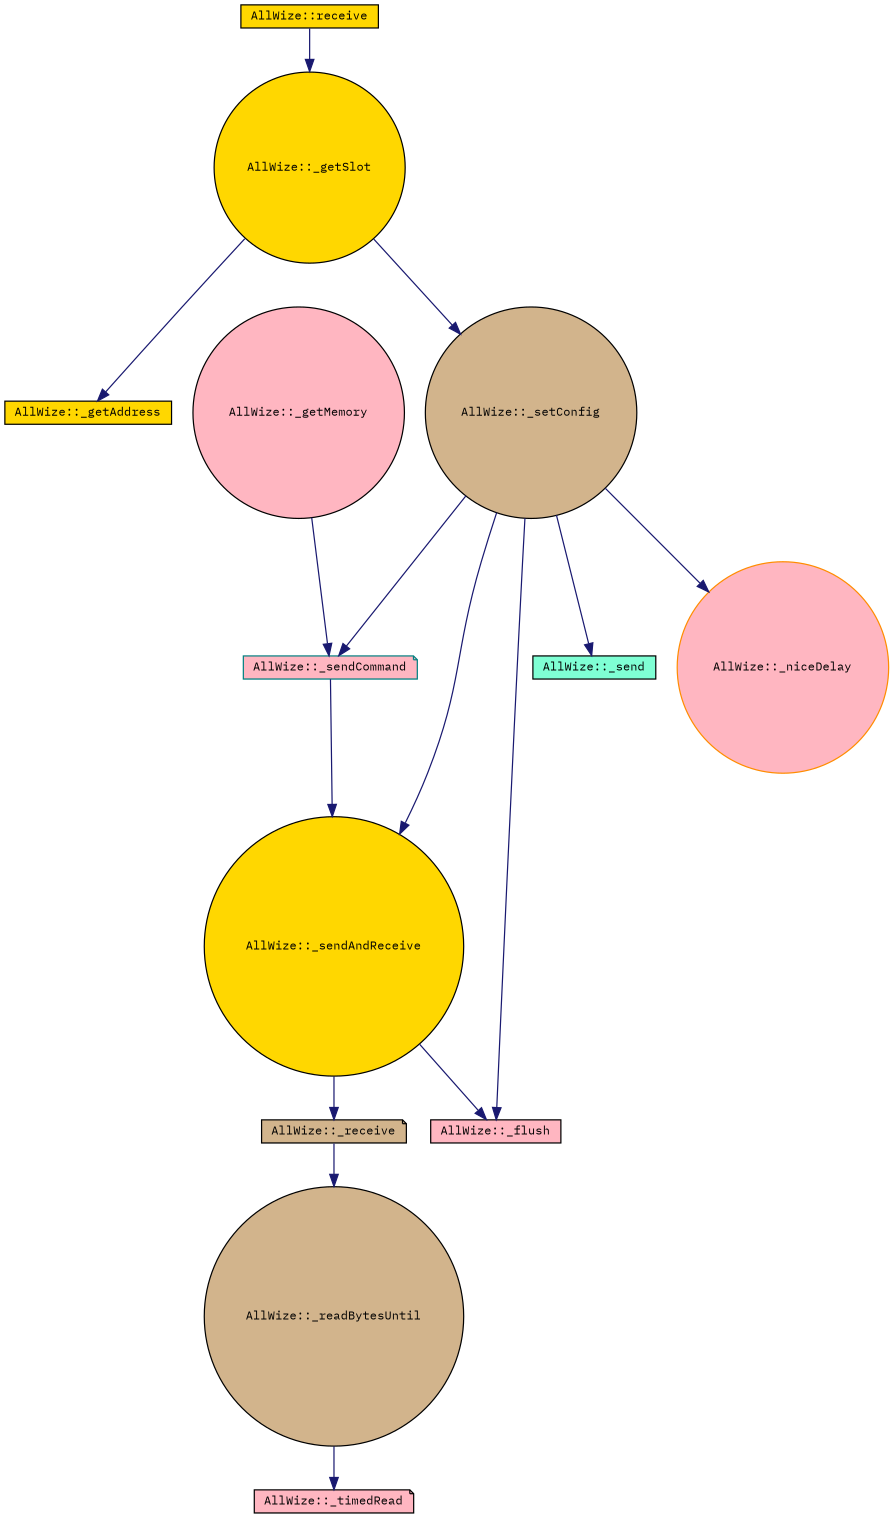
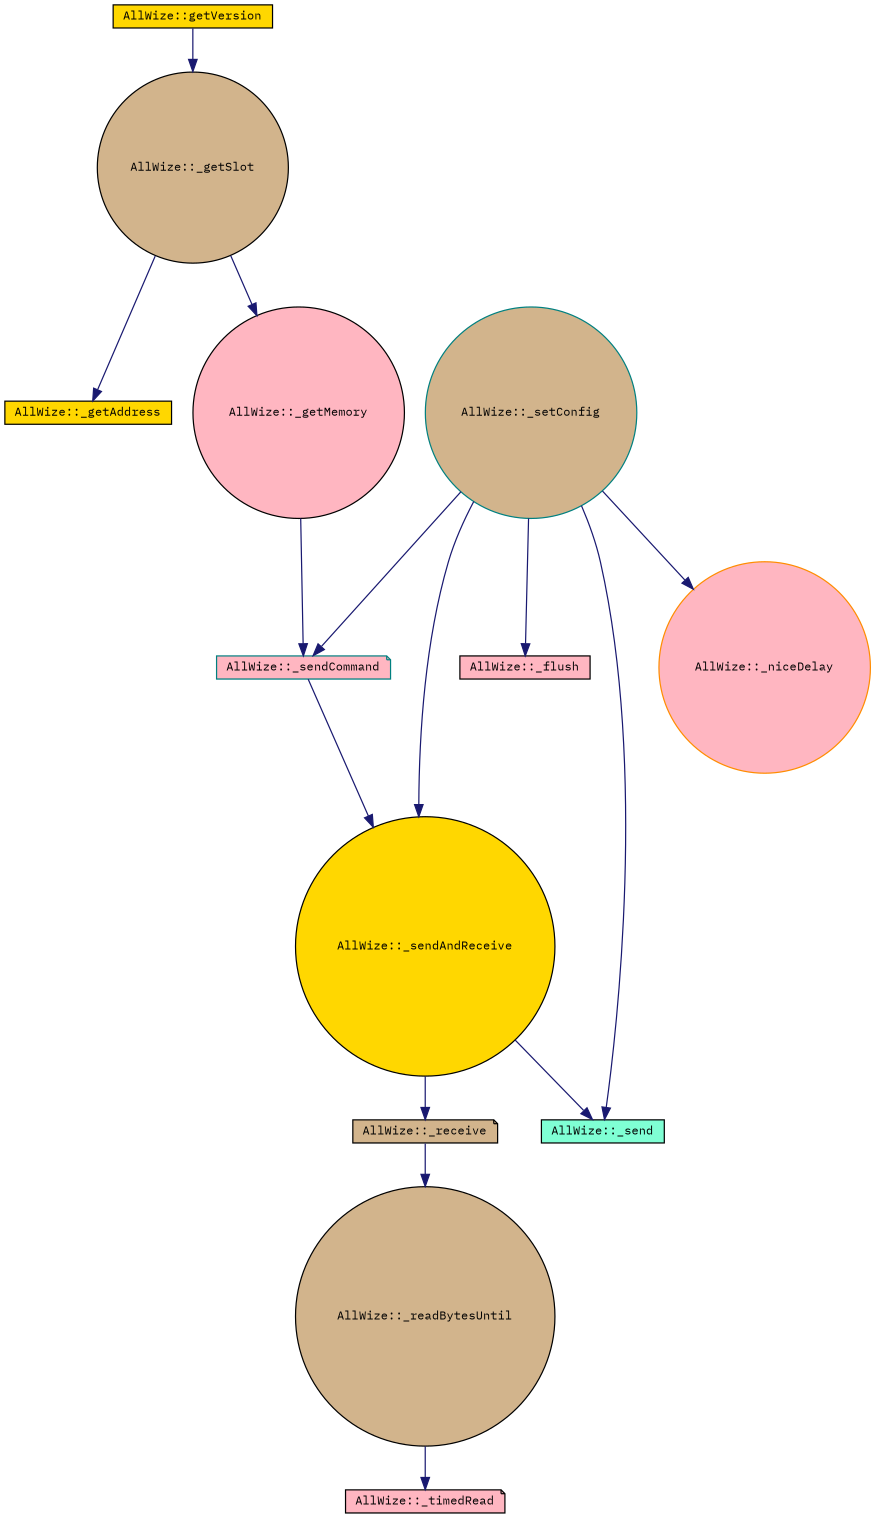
node "AllWize::receive": label "AllWize::receive" -> "AllWize::getVersion"
node "AllWize::_getSlot": fillcolor gold -> tan
edge "AllWize::_getSlot" -> "AllWize::_setConfig": now "AllWize::_getSlot" -> "AllWize::_getMemory"
node "AllWize::_setConfig": color black -> teal
edge "AllWize::_sendAndReceive" -> "AllWize::_flush": now "AllWize::_sendAndReceive" -> "AllWize::_send"
